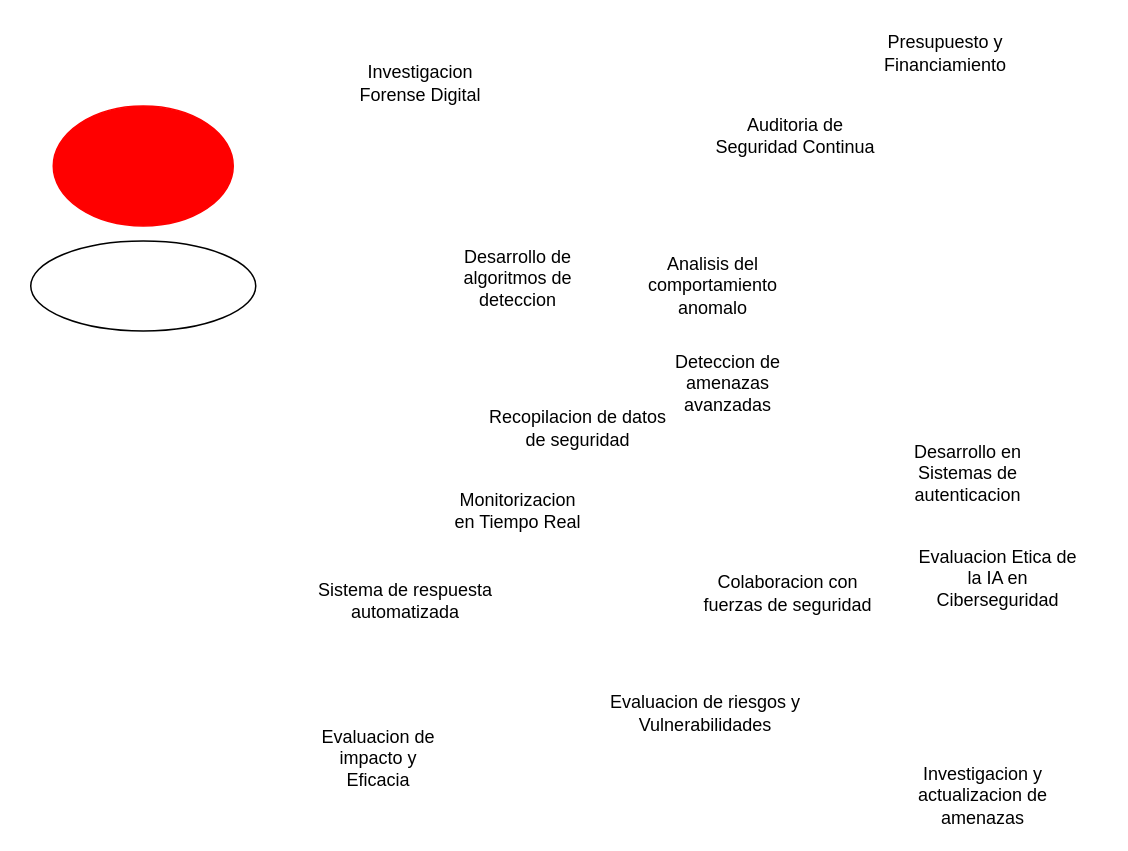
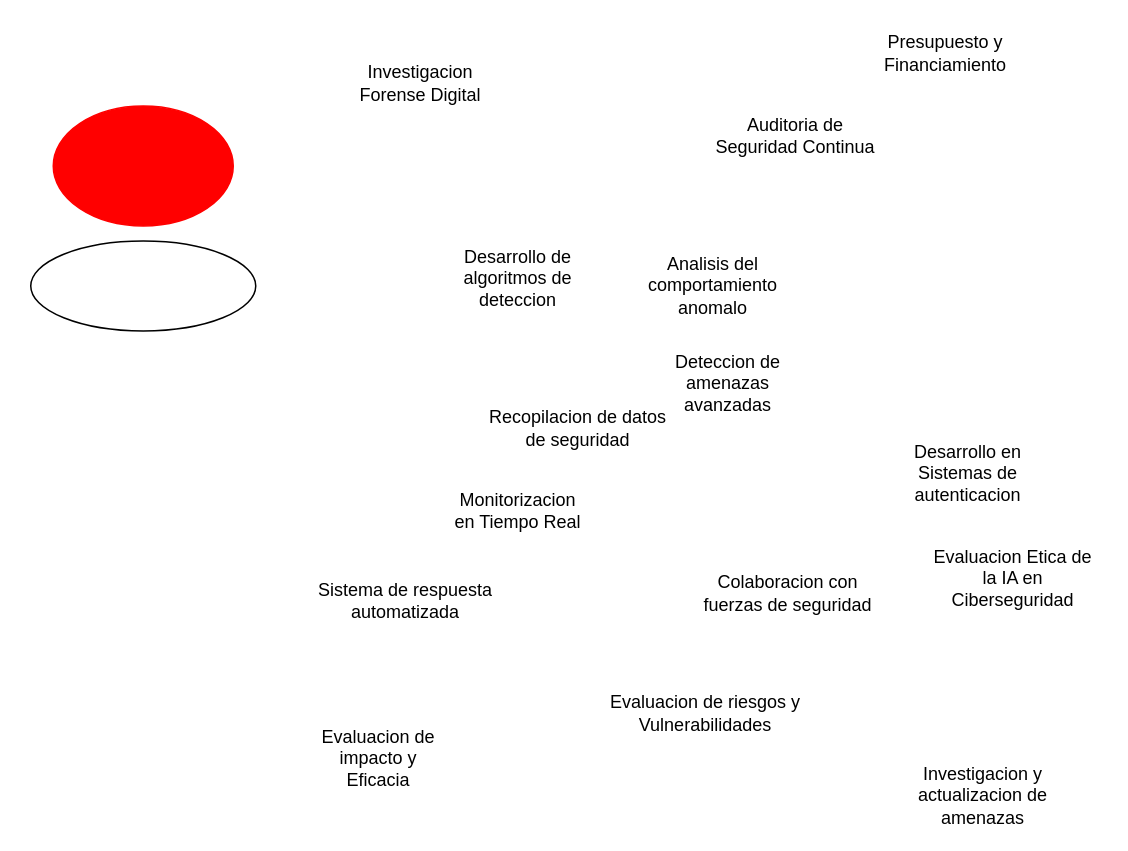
node "Evaluacion Etica de la IA en Ciberseguridad": moved (998, 578) -> (1013, 578)
